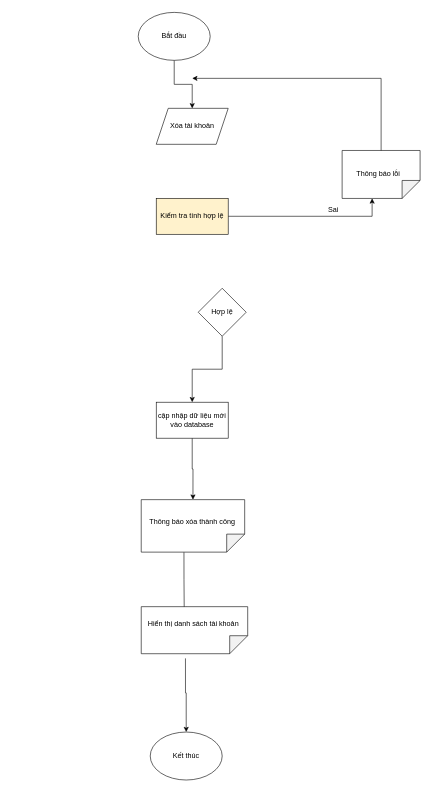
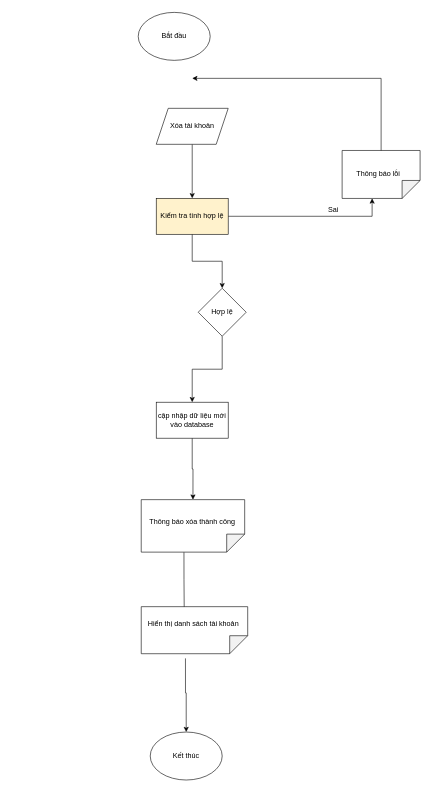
edge "Bắt đầu" -> "Xóa tài khoản": removed
edge "Xóa tài khoản" -> "Kiểm tra tính hợp lệ": added
edge "Kiểm tra tính hợp lệ" -> "Hợp lệ": added
